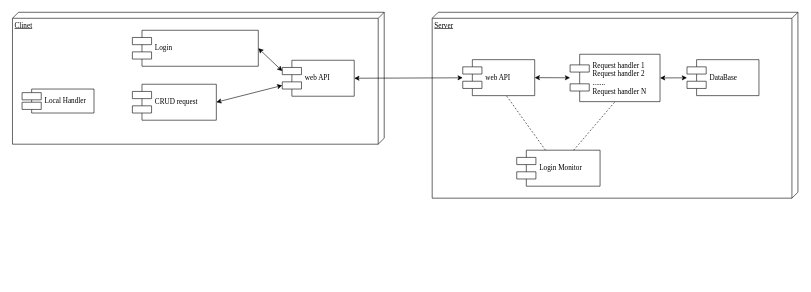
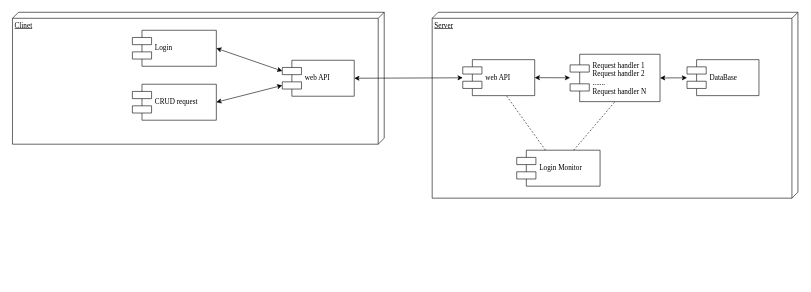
node "Login": size 126x36 -> 84x36
node "Local Handler": removed
